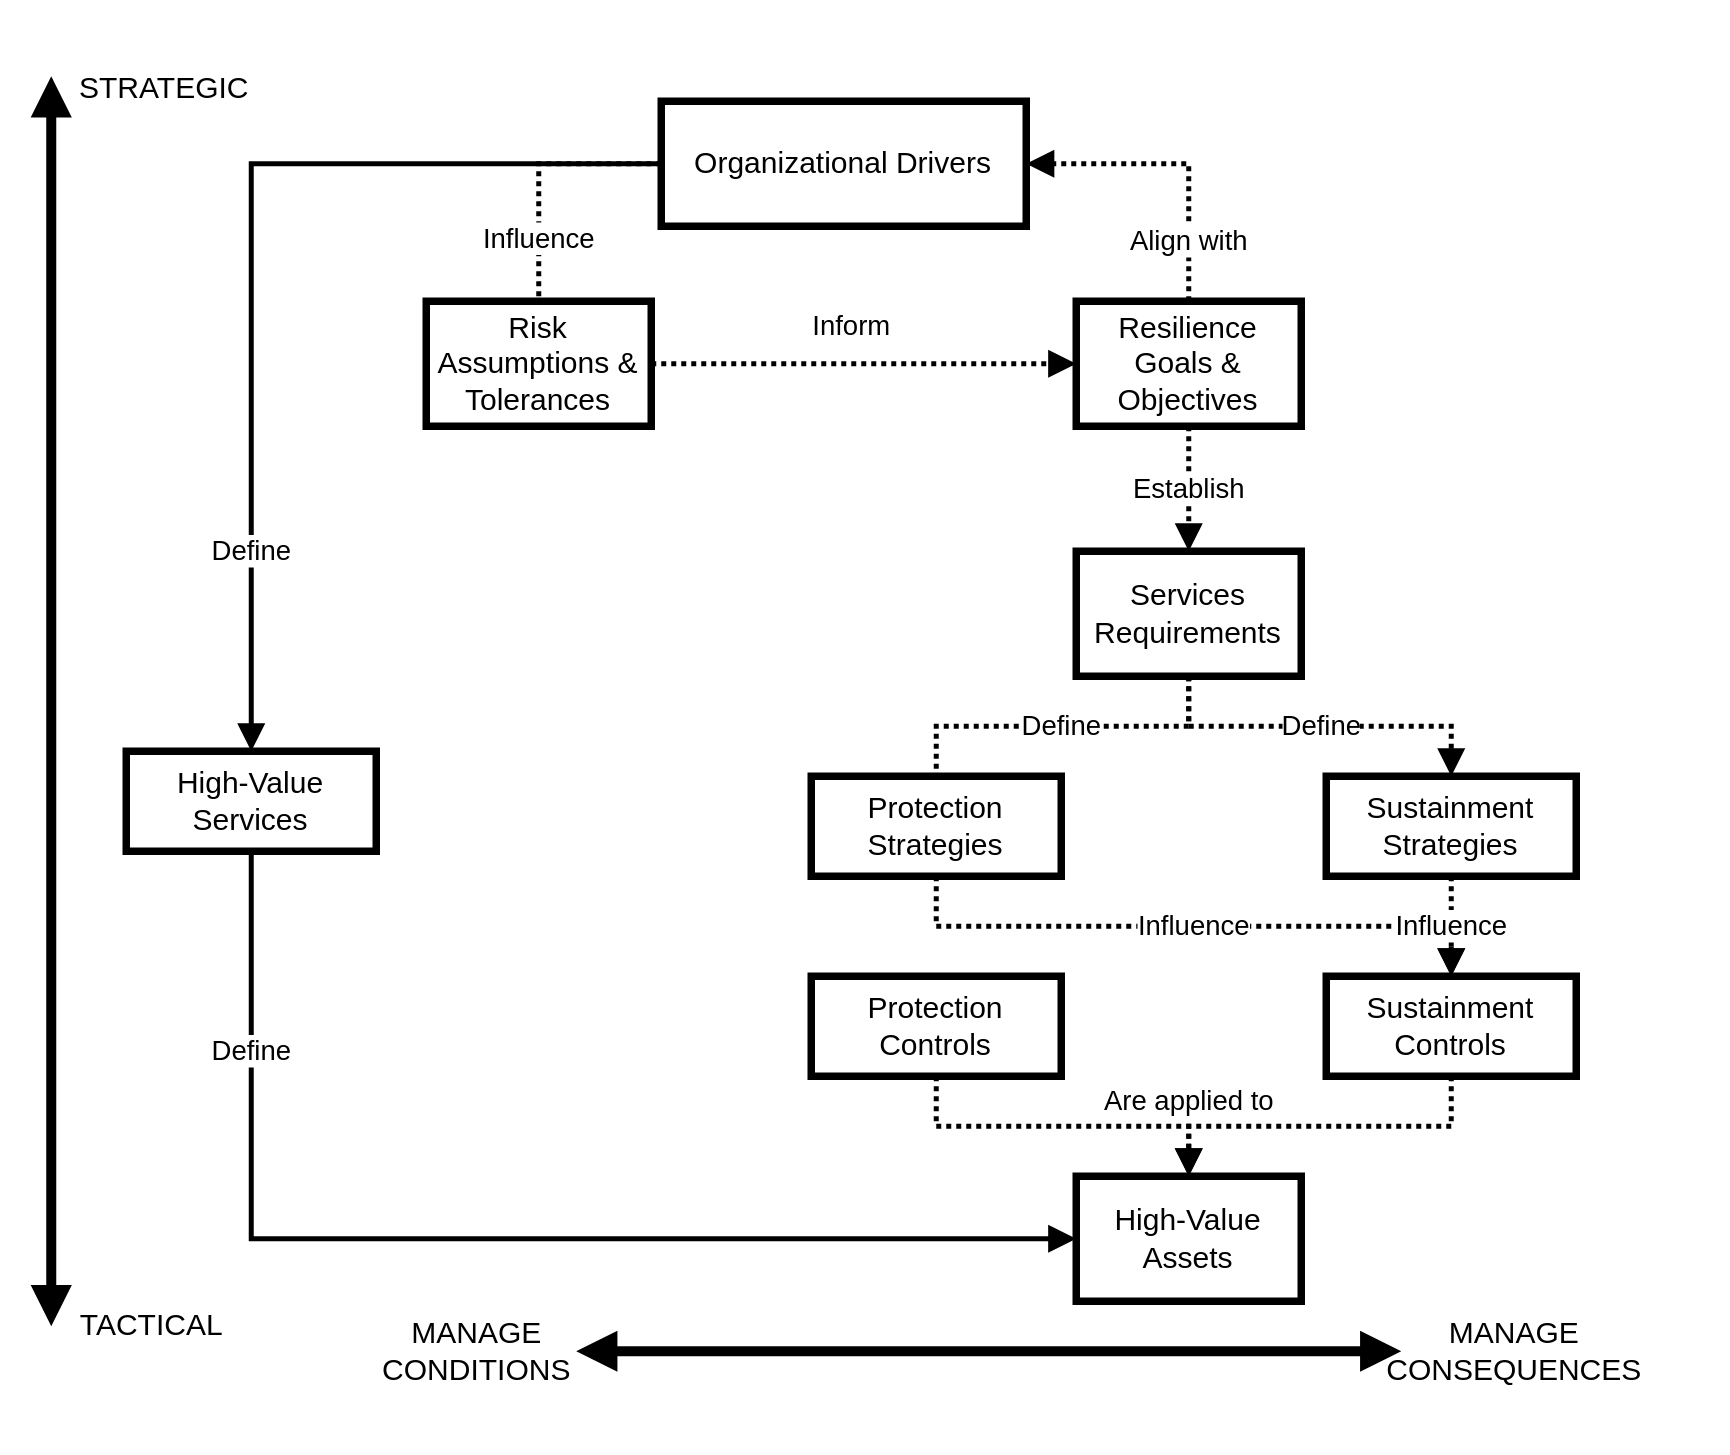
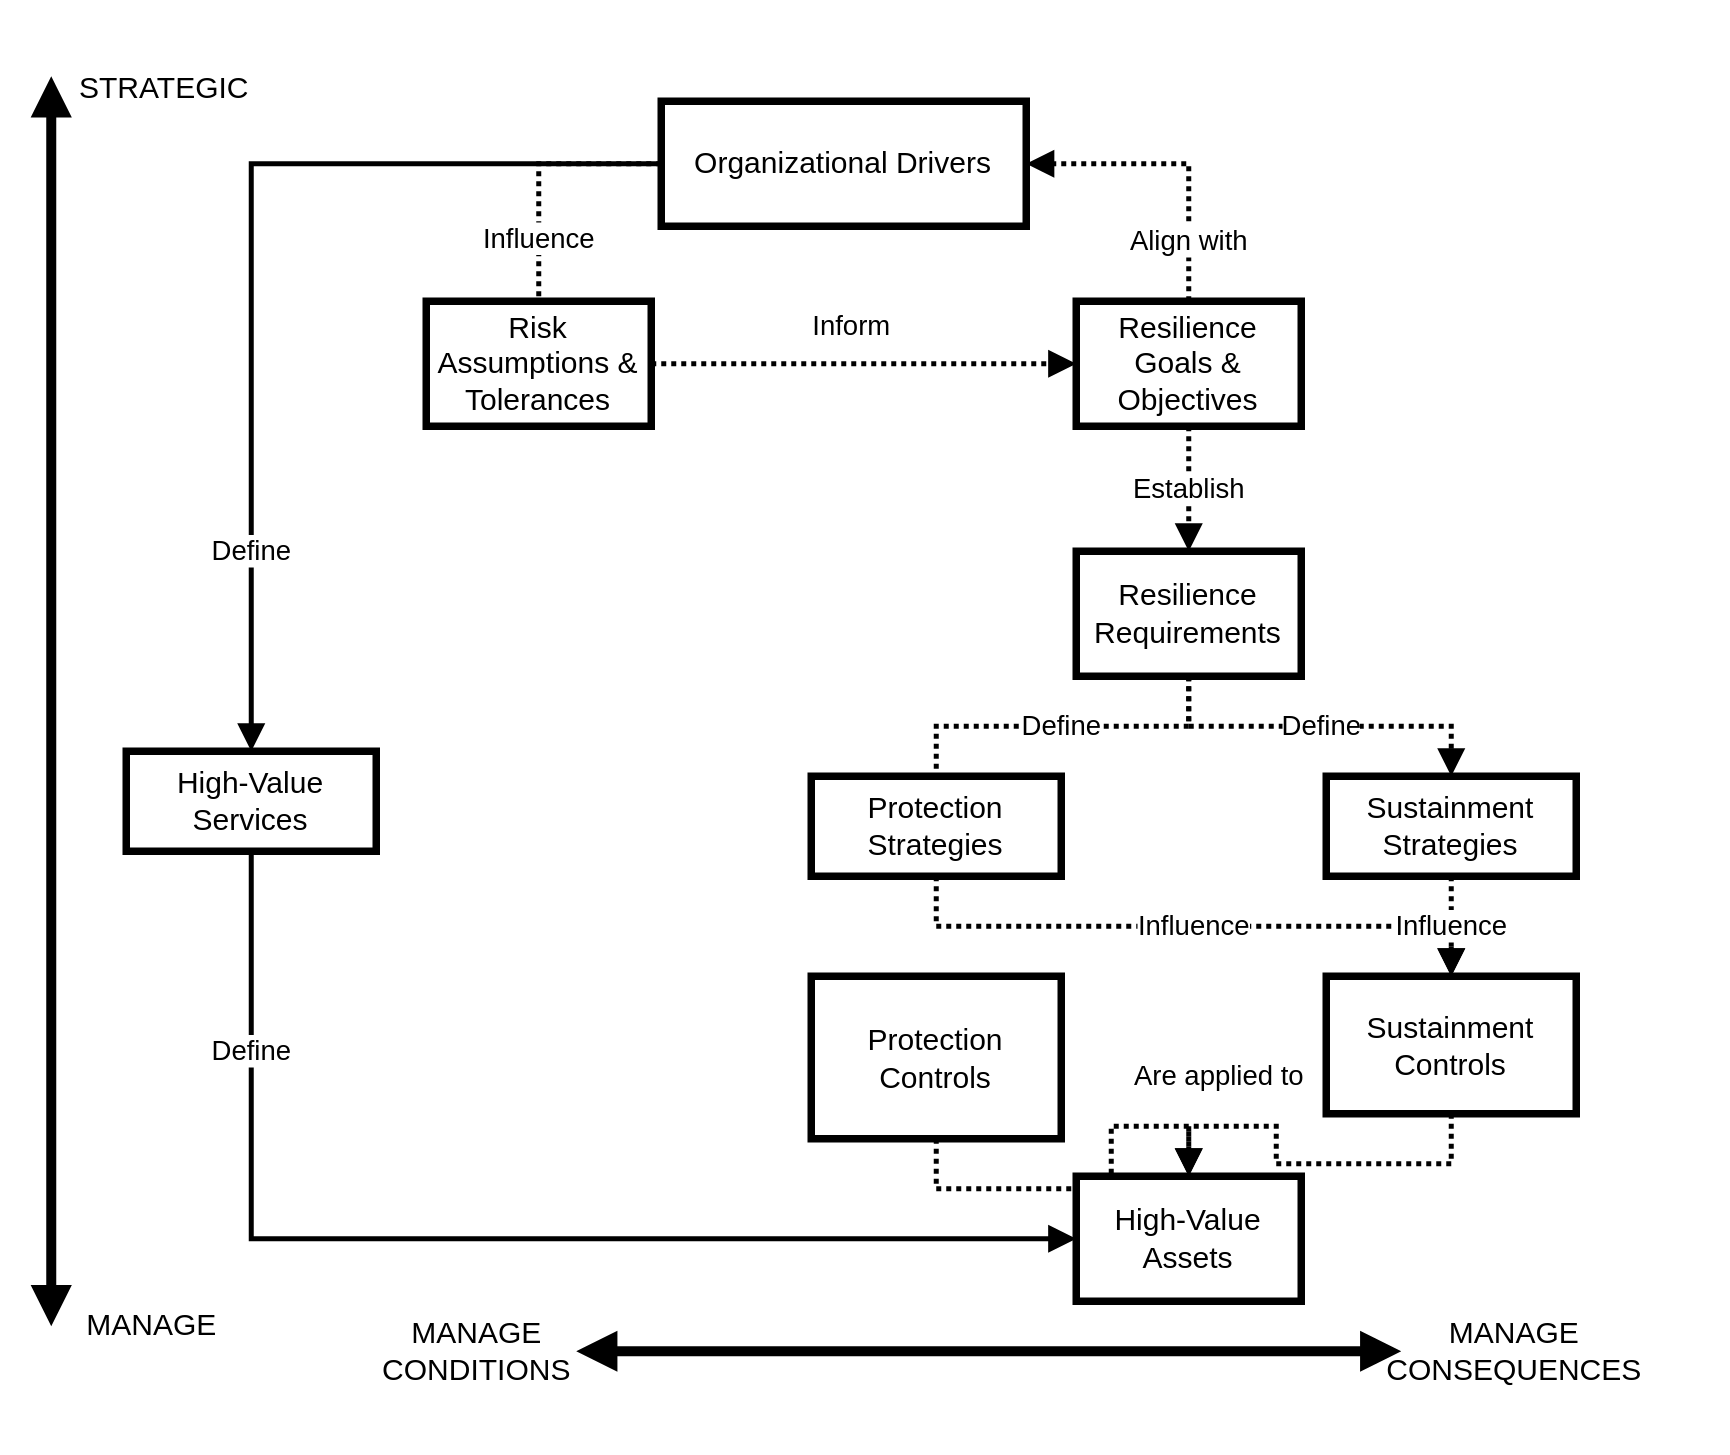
node "Services Requirements": label "Services Requirements" -> "Resilience Requirements"
node "Protection Controls": size 250x100 -> 250x163
node "Sustainment Controls": size 250x100 -> 250x138
node "TACTICAL": label "TACTICAL" -> "MANAGE"
